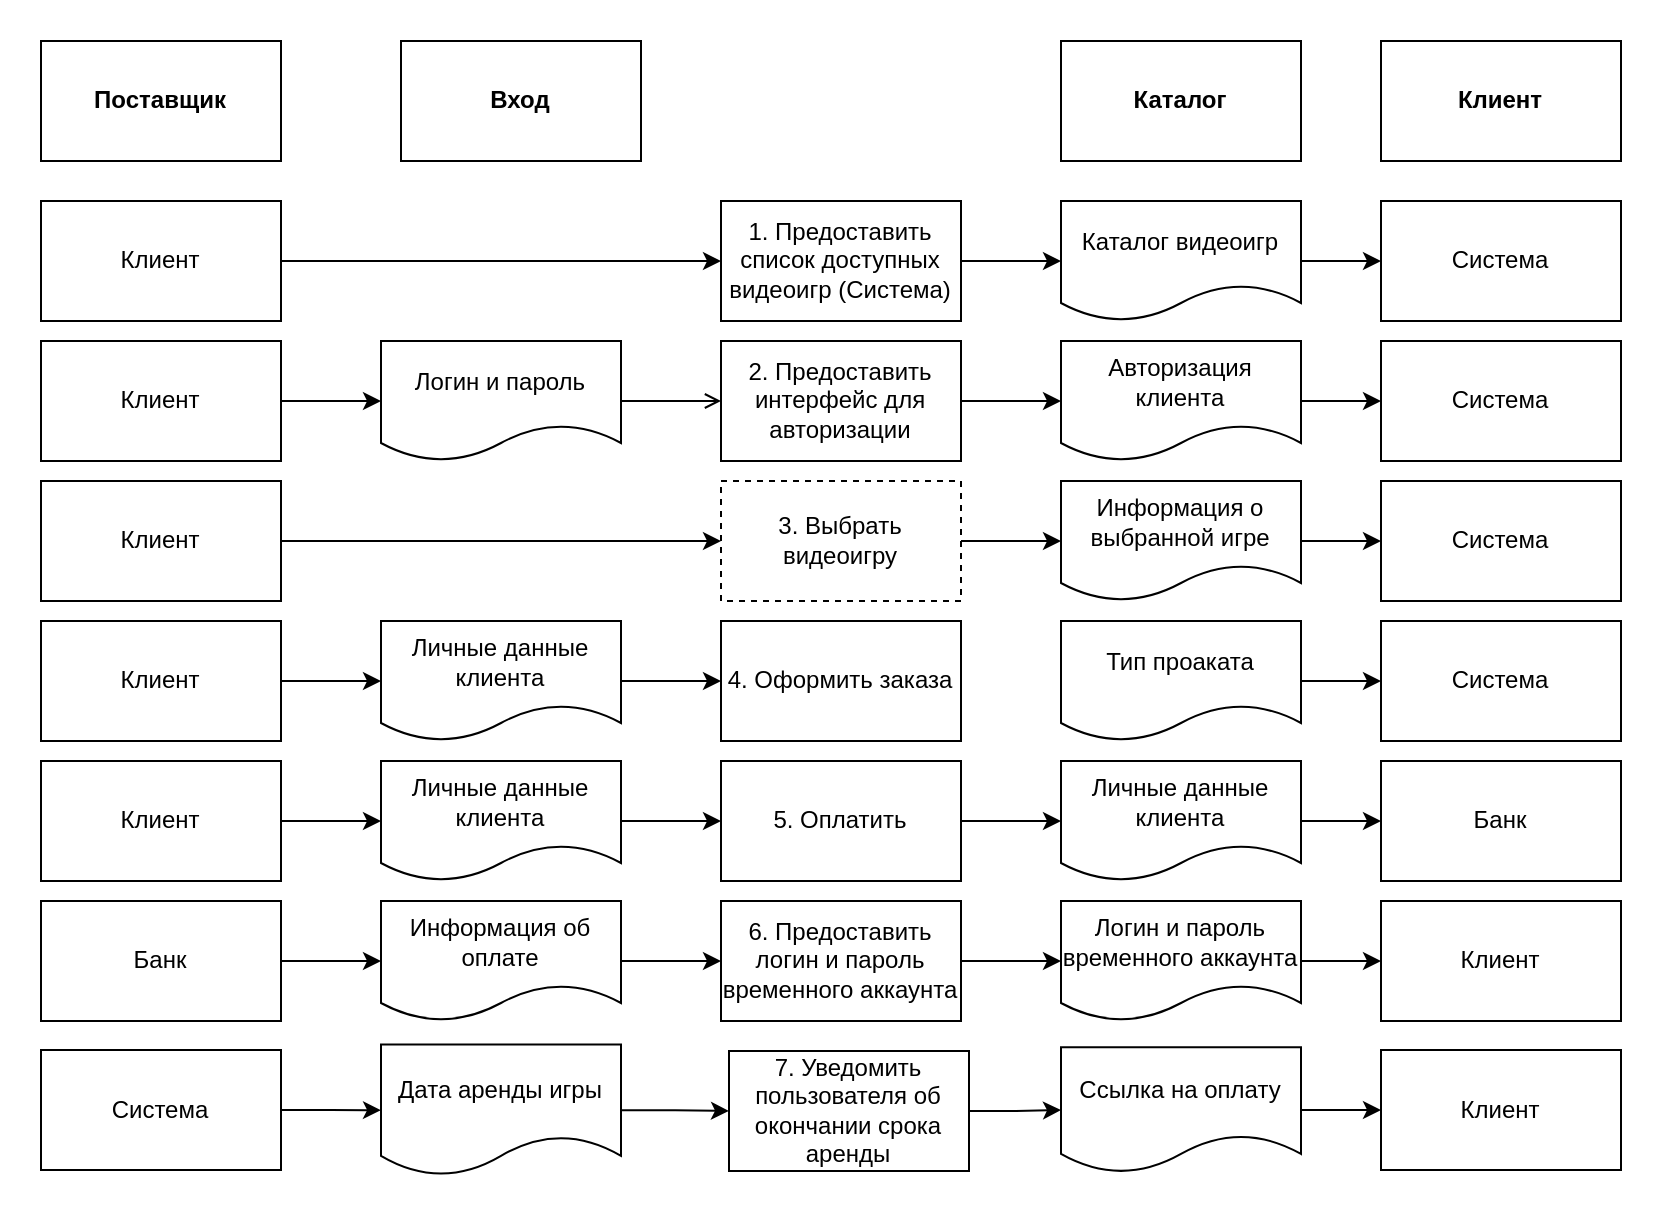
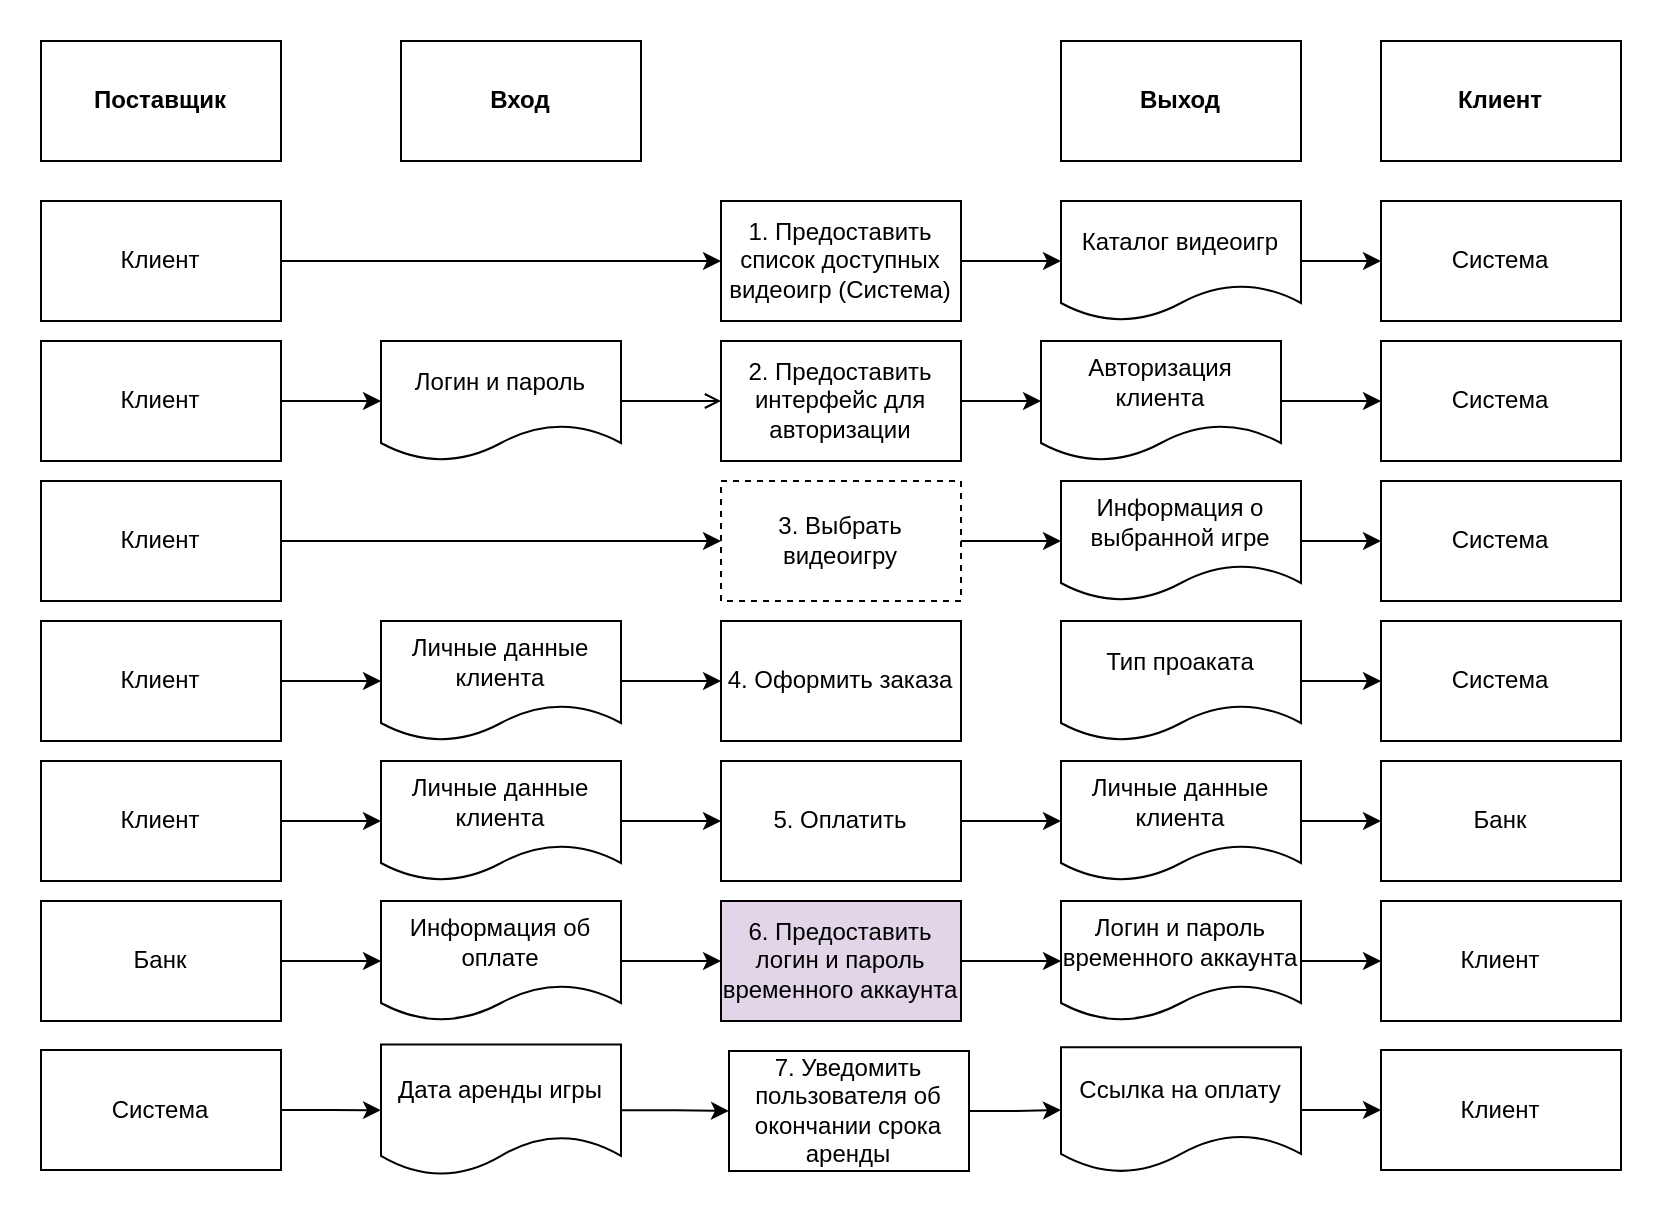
node "Каталог": label "Каталог" -> "Выход"
node "Авторизация клиента": moved (1181, 401) -> (1161, 401)
node "6. Предоставить логин и пароль временного аккаунта": fillcolor #ffffff -> #e1d5e7
